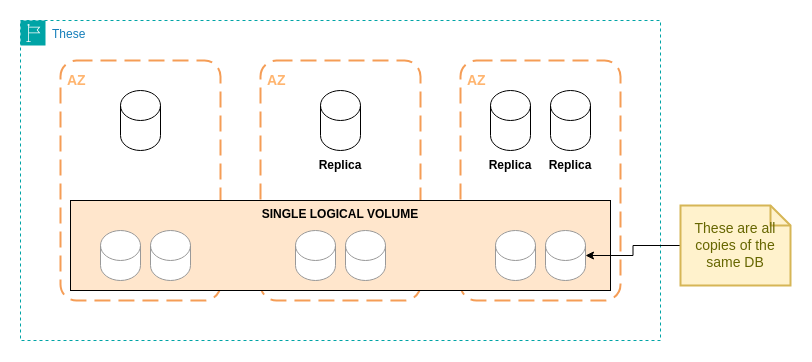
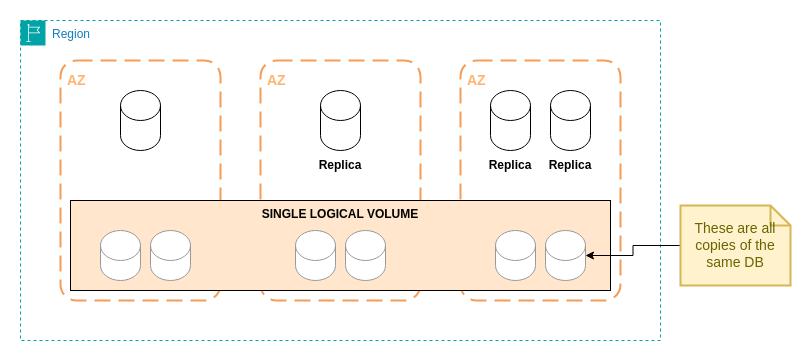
node "These": label "These" -> "Region"
